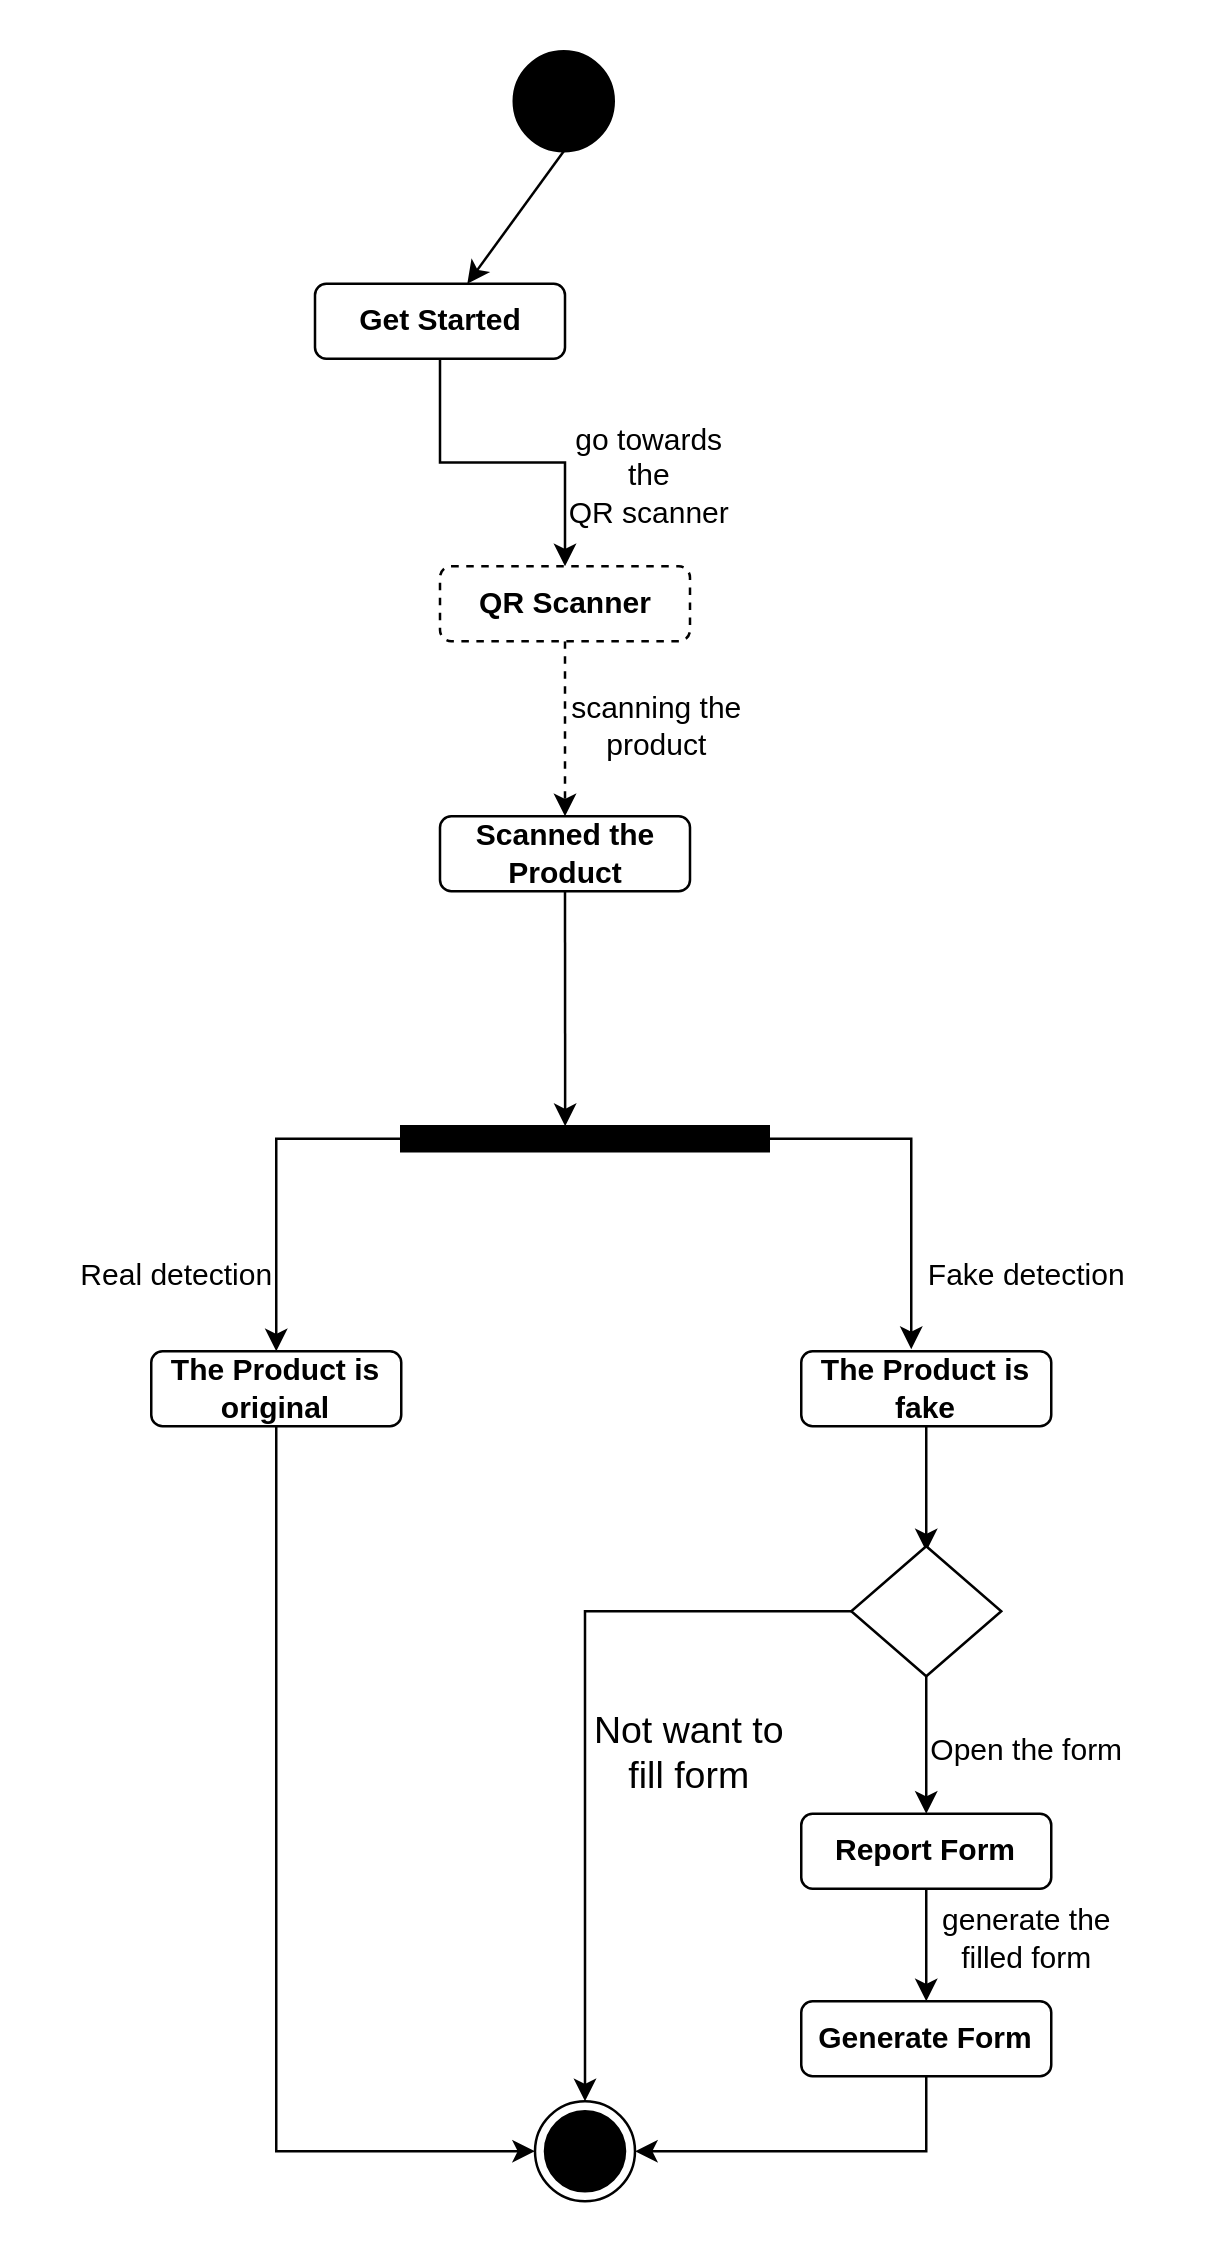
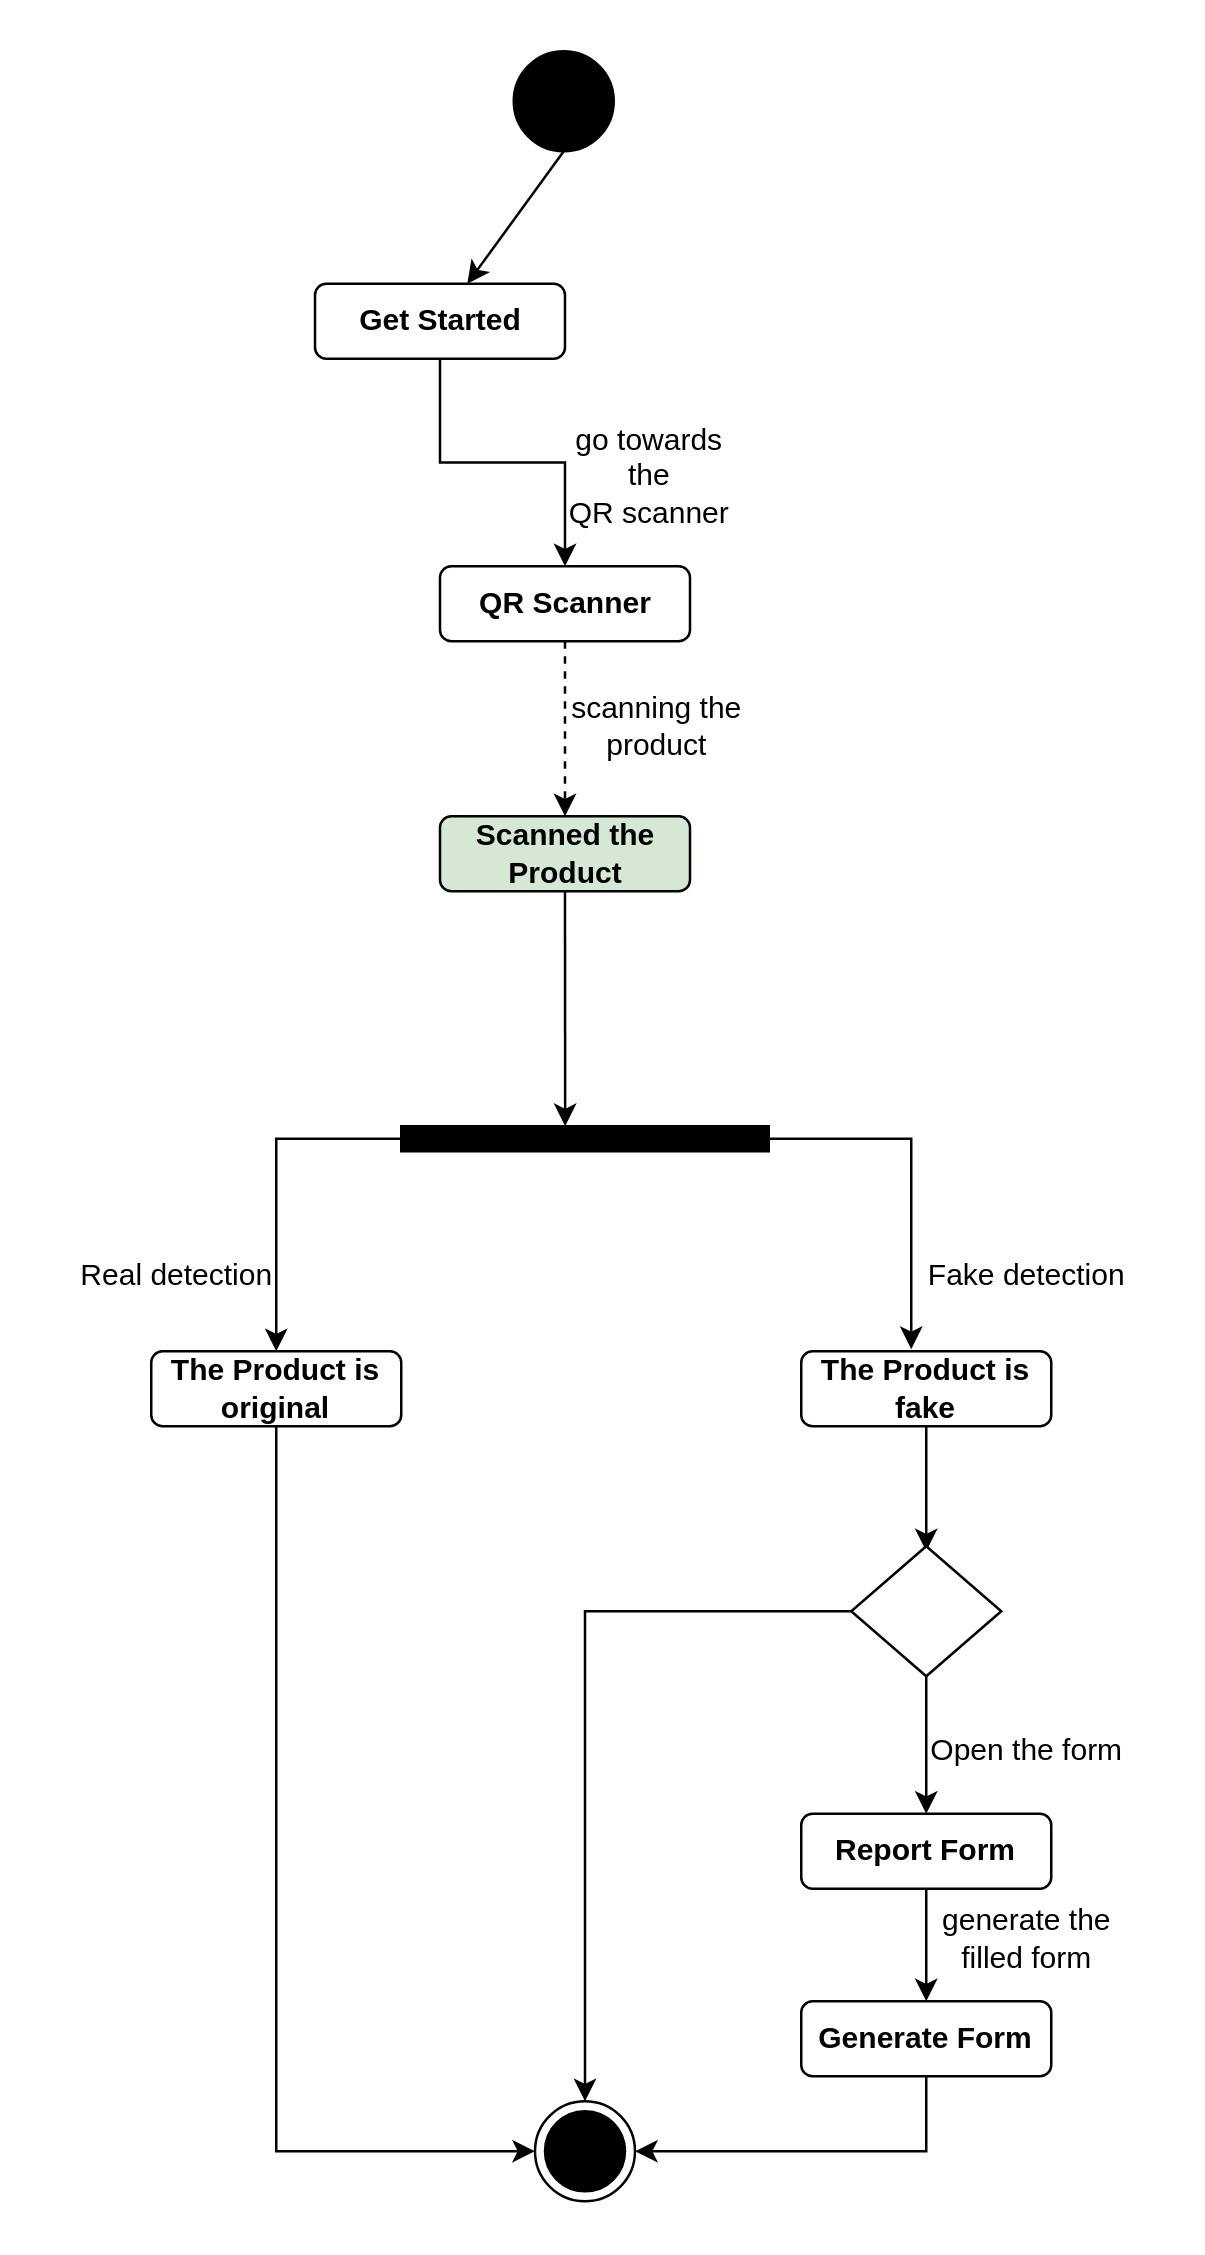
node "QR Scanner": style dashed -> solid
node "Scanned the Product": fillcolor #ffffff -> #d5e8d4
node "Not want to fill form": removed
